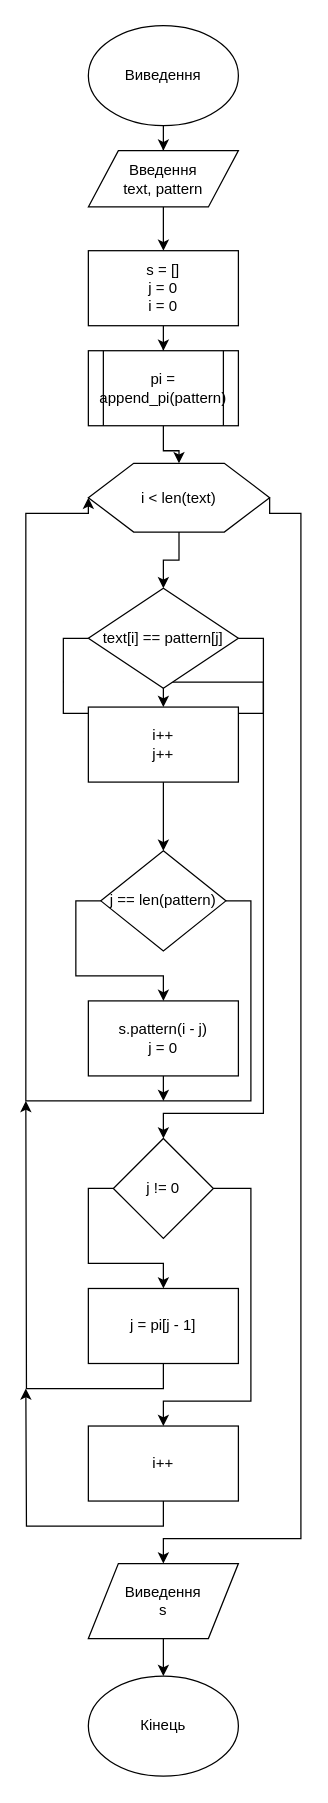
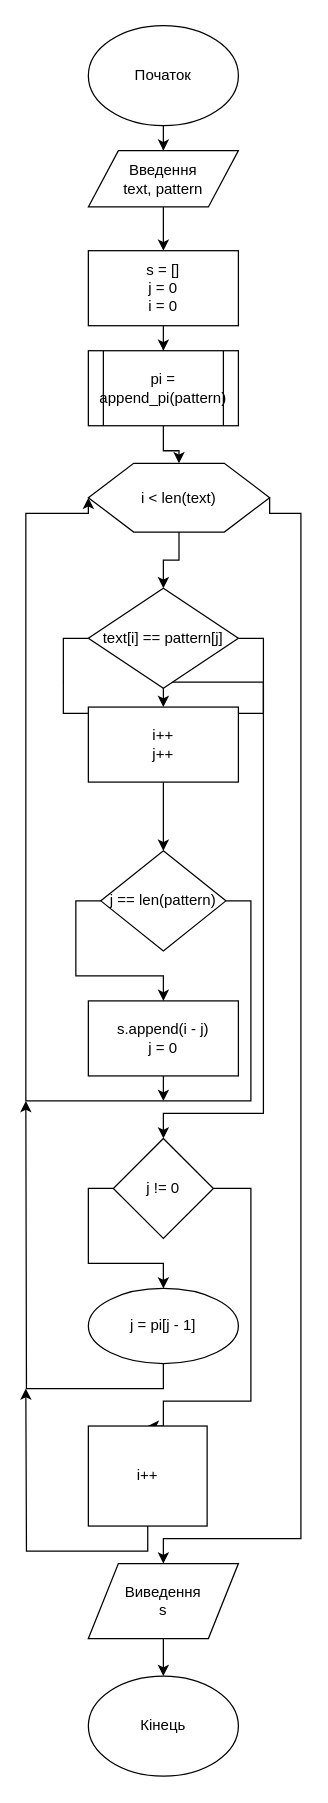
node "Виведення": label "Виведення" -> "Початок"
node "s.pattern(i - j) j = 0": label "s.pattern(i - j) j = 0" -> "s.append(i - j) j = 0"
node "j = pi[j - 1]": shape rectangle -> ellipse
node "i++": size 150x75 -> 119x100
